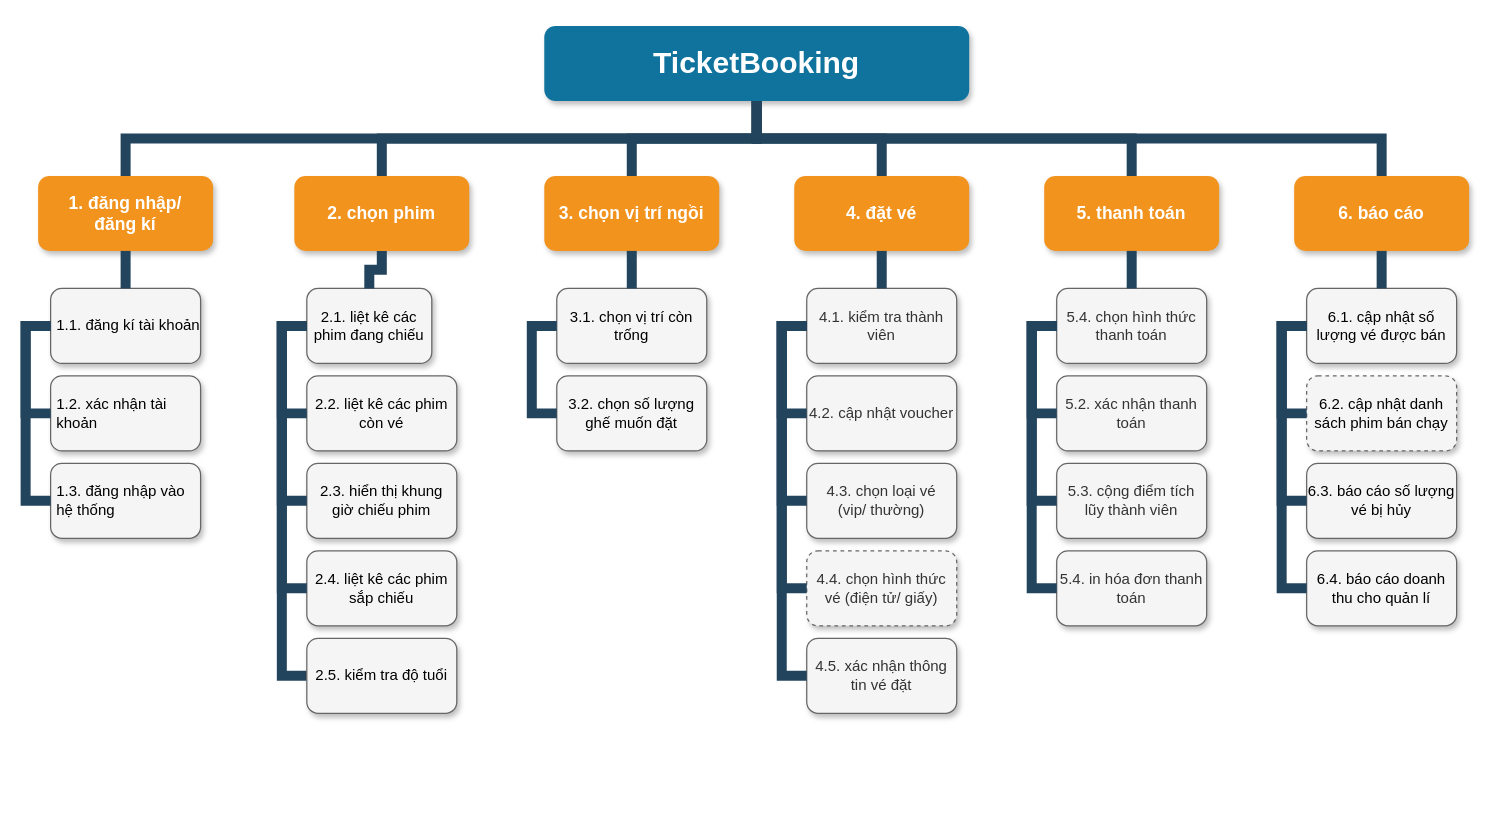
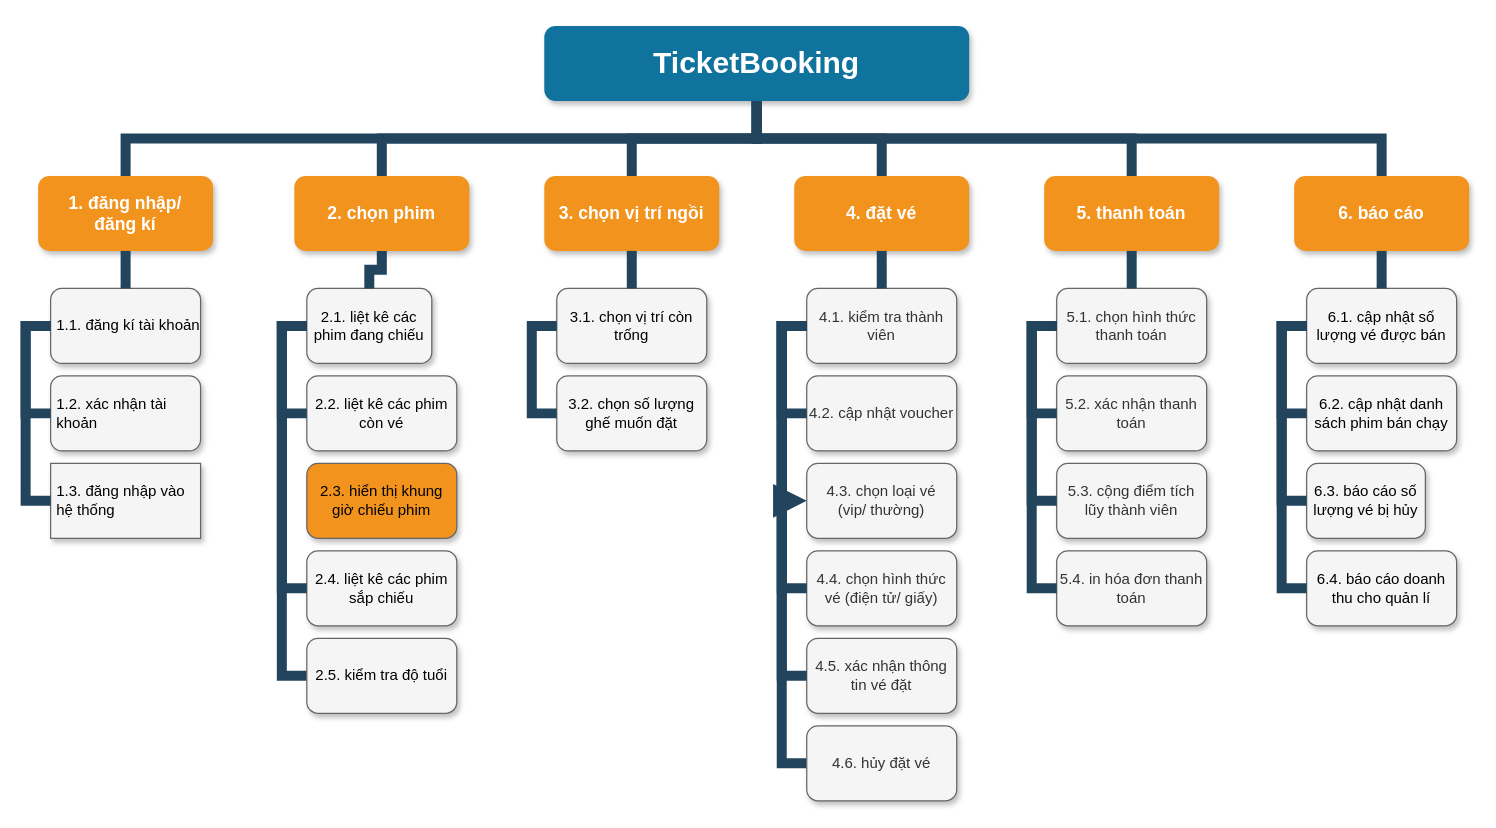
node "5.4. chọn hình thức thanh toán": label "5.4. chọn hình thức thanh toán" -> "5.1. chọn hình thức thanh toán"
node "6.2. cập nhật danh sách phim bán chạy": style dashed -> solid
node "1.3. đăng nhập vào hệ thống": shape rounded rectangle -> rectangle
edge "2.1. liệt kê các phim đang chiếu" -- "2.3. hiển thị khung giờ chiếu phim": removed
node "2.3. hiển thị khung giờ chiếu phim": fillcolor #f5f5f5 -> #f2931e
edge "4.1. kiểm tra thành viên" -- "4.3. chọn loại vé (vip/ thường)": arrowhead none -> block
node "6.3. báo cáo số lượng vé bị hủy": size 150x75 -> 119x75
node "4.4. chọn hình thức vé (điện tử/ giấy)": style dashed -> solid
edge "4.1. kiểm tra thành viên" -- "4.6. hủy đặt vé": added
node "4.6. hủy đặt vé": added
